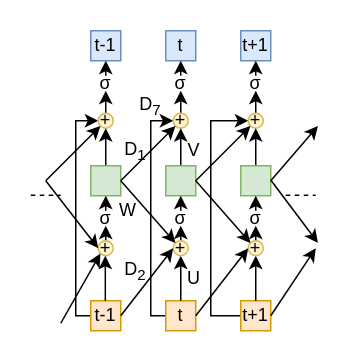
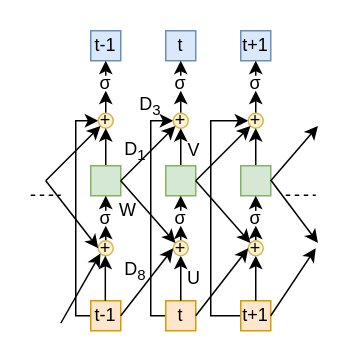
node "D7": label "D7" -> "D3"
node "D2": label "D2" -> "D8"
